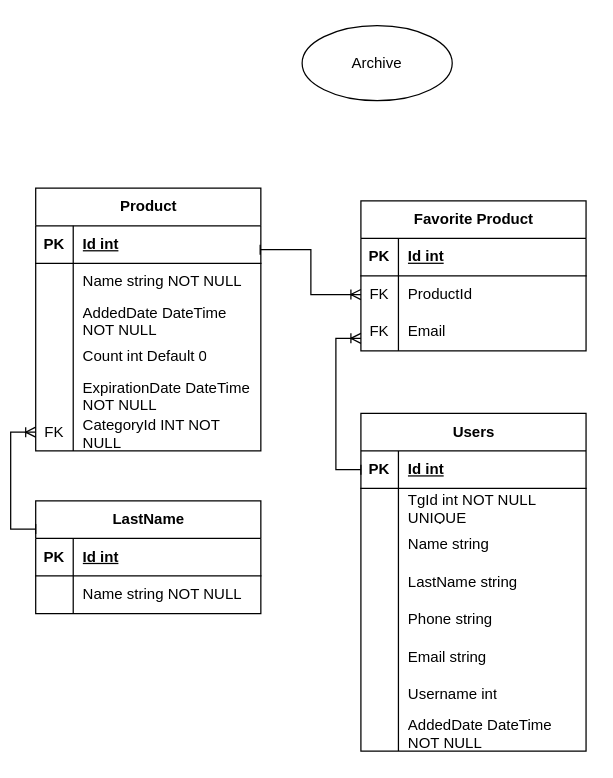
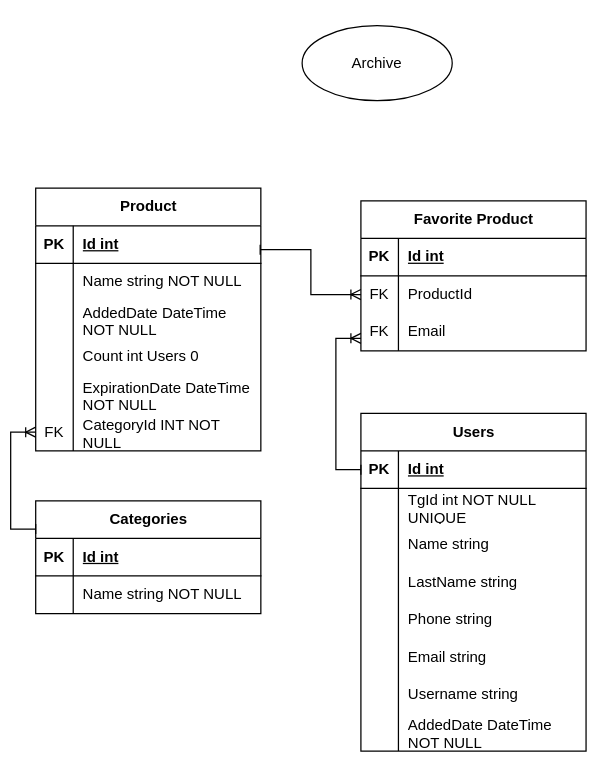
node "Count int Default 0": label "Count int Default 0" -> "Count int Users 0"
node "LastName": label "LastName" -> "Categories"
node "Username int": label "Username int" -> "Username string"
